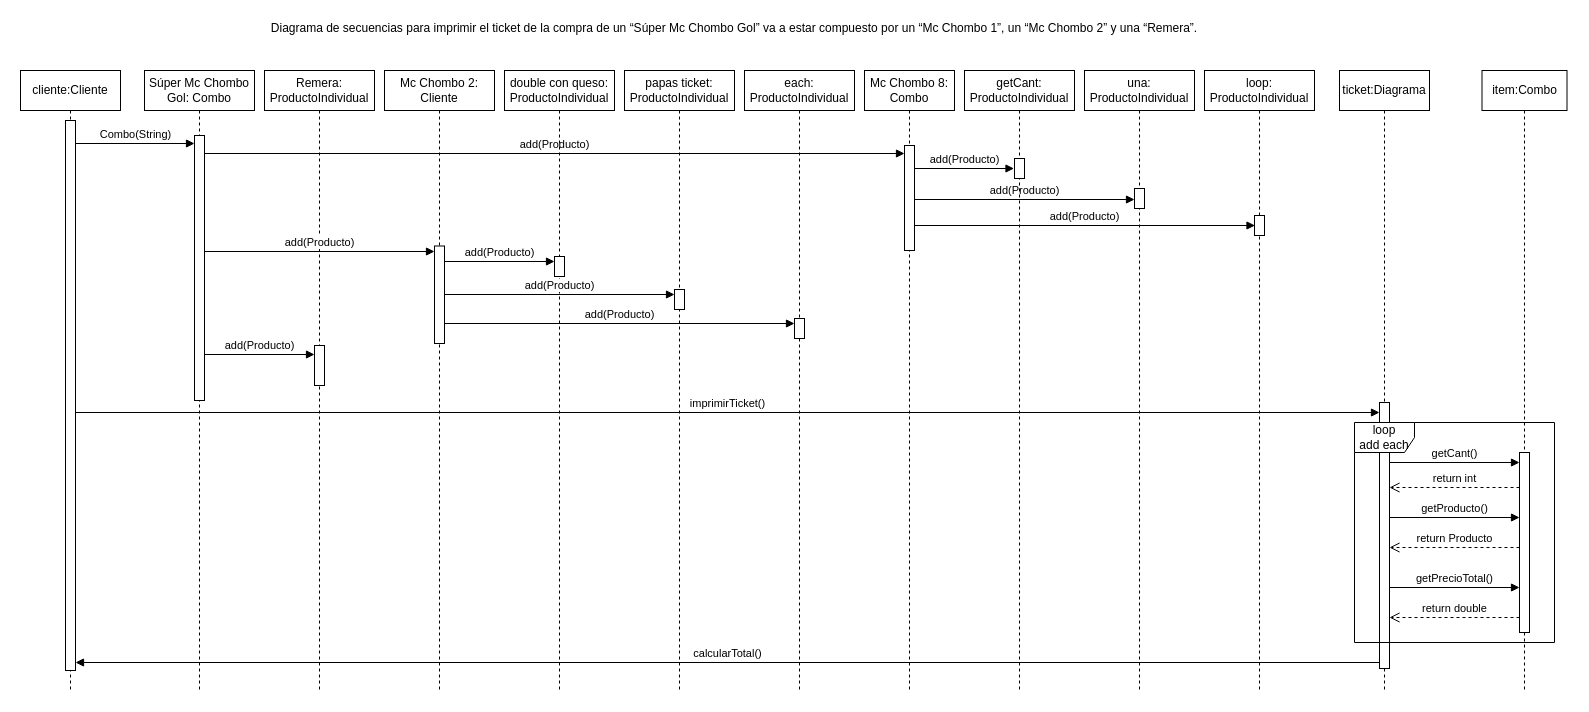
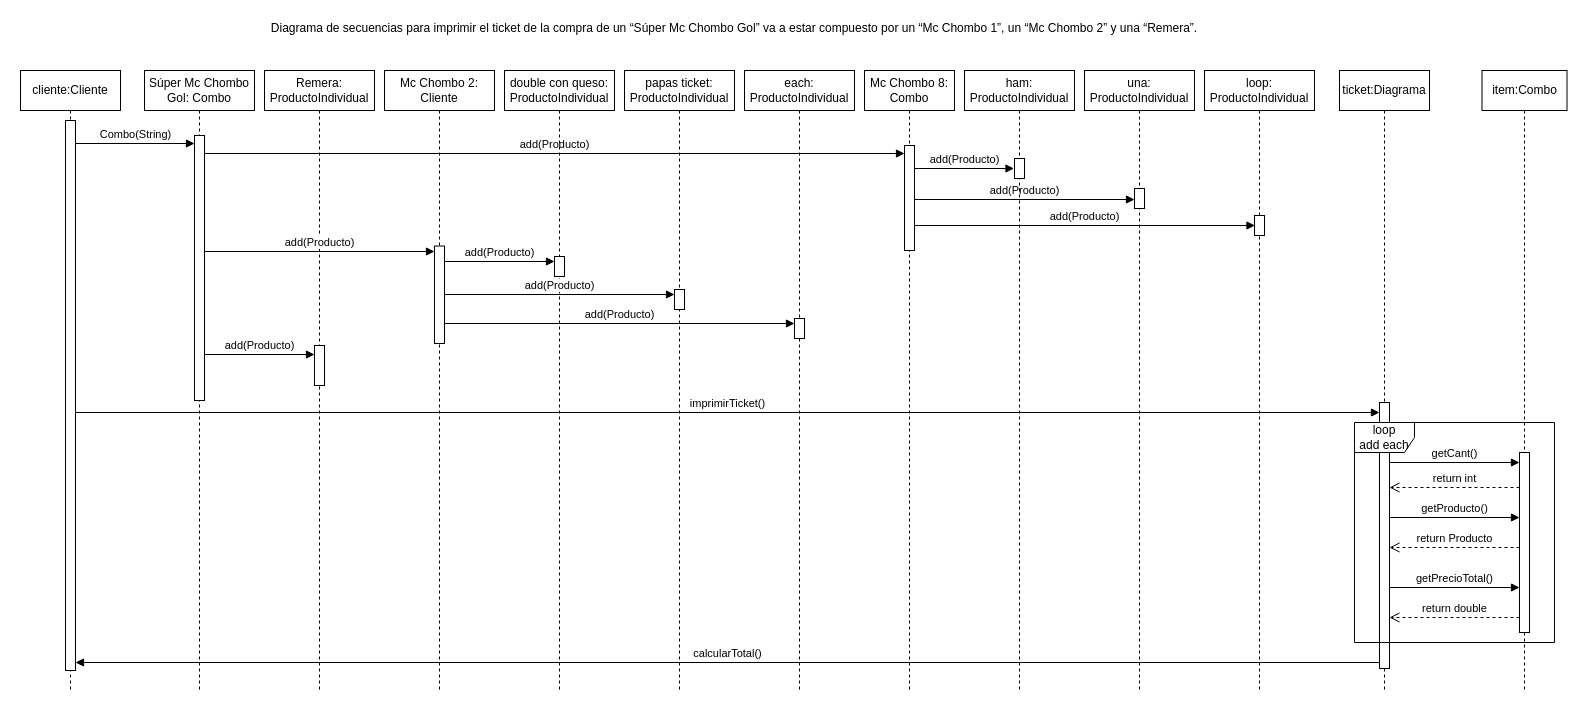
node "getCant: ProductoIndividual": label "getCant: ProductoIndividual" -> "ham: ProductoIndividual"
